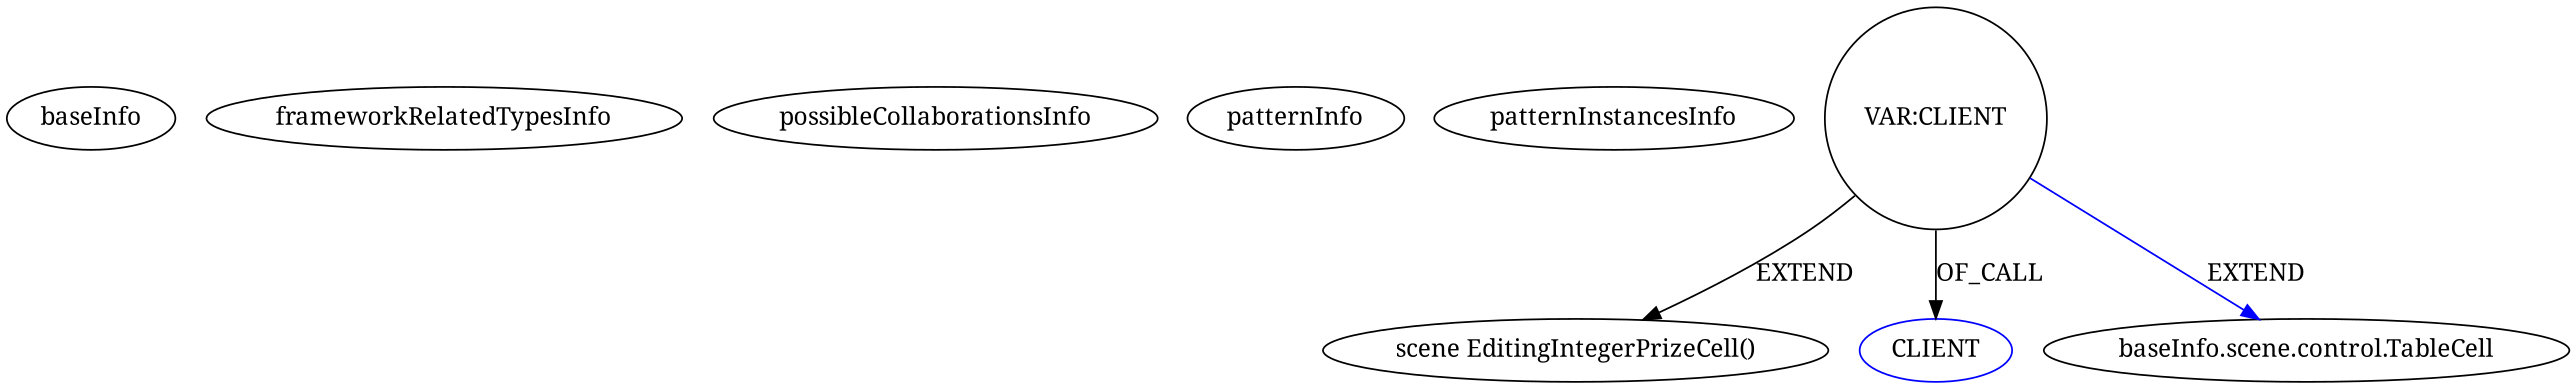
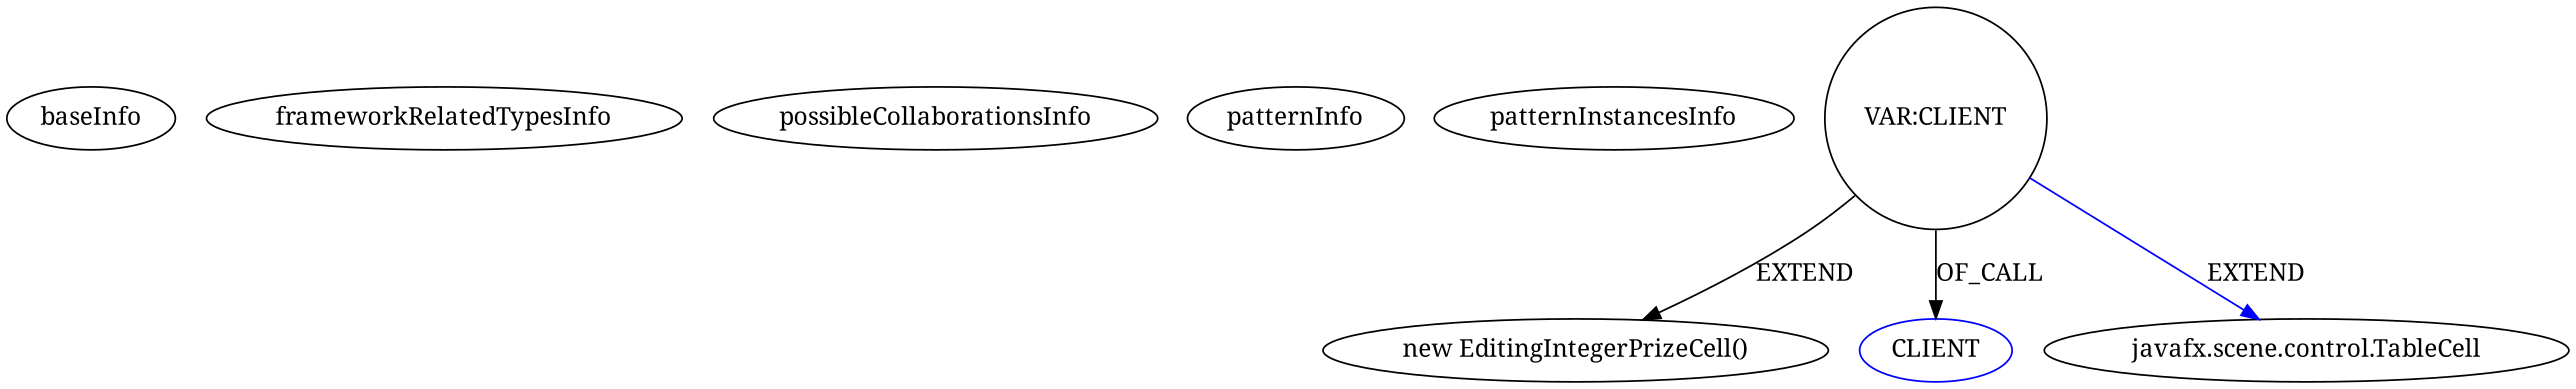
node "scene EditingIntegerPrizeCell()": label "scene EditingIntegerPrizeCell()" -> "new EditingIntegerPrizeCell()"
node "baseInfo.scene.control.TableCell": label "baseInfo.scene.control.TableCell" -> "javafx.scene.control.TableCell"
